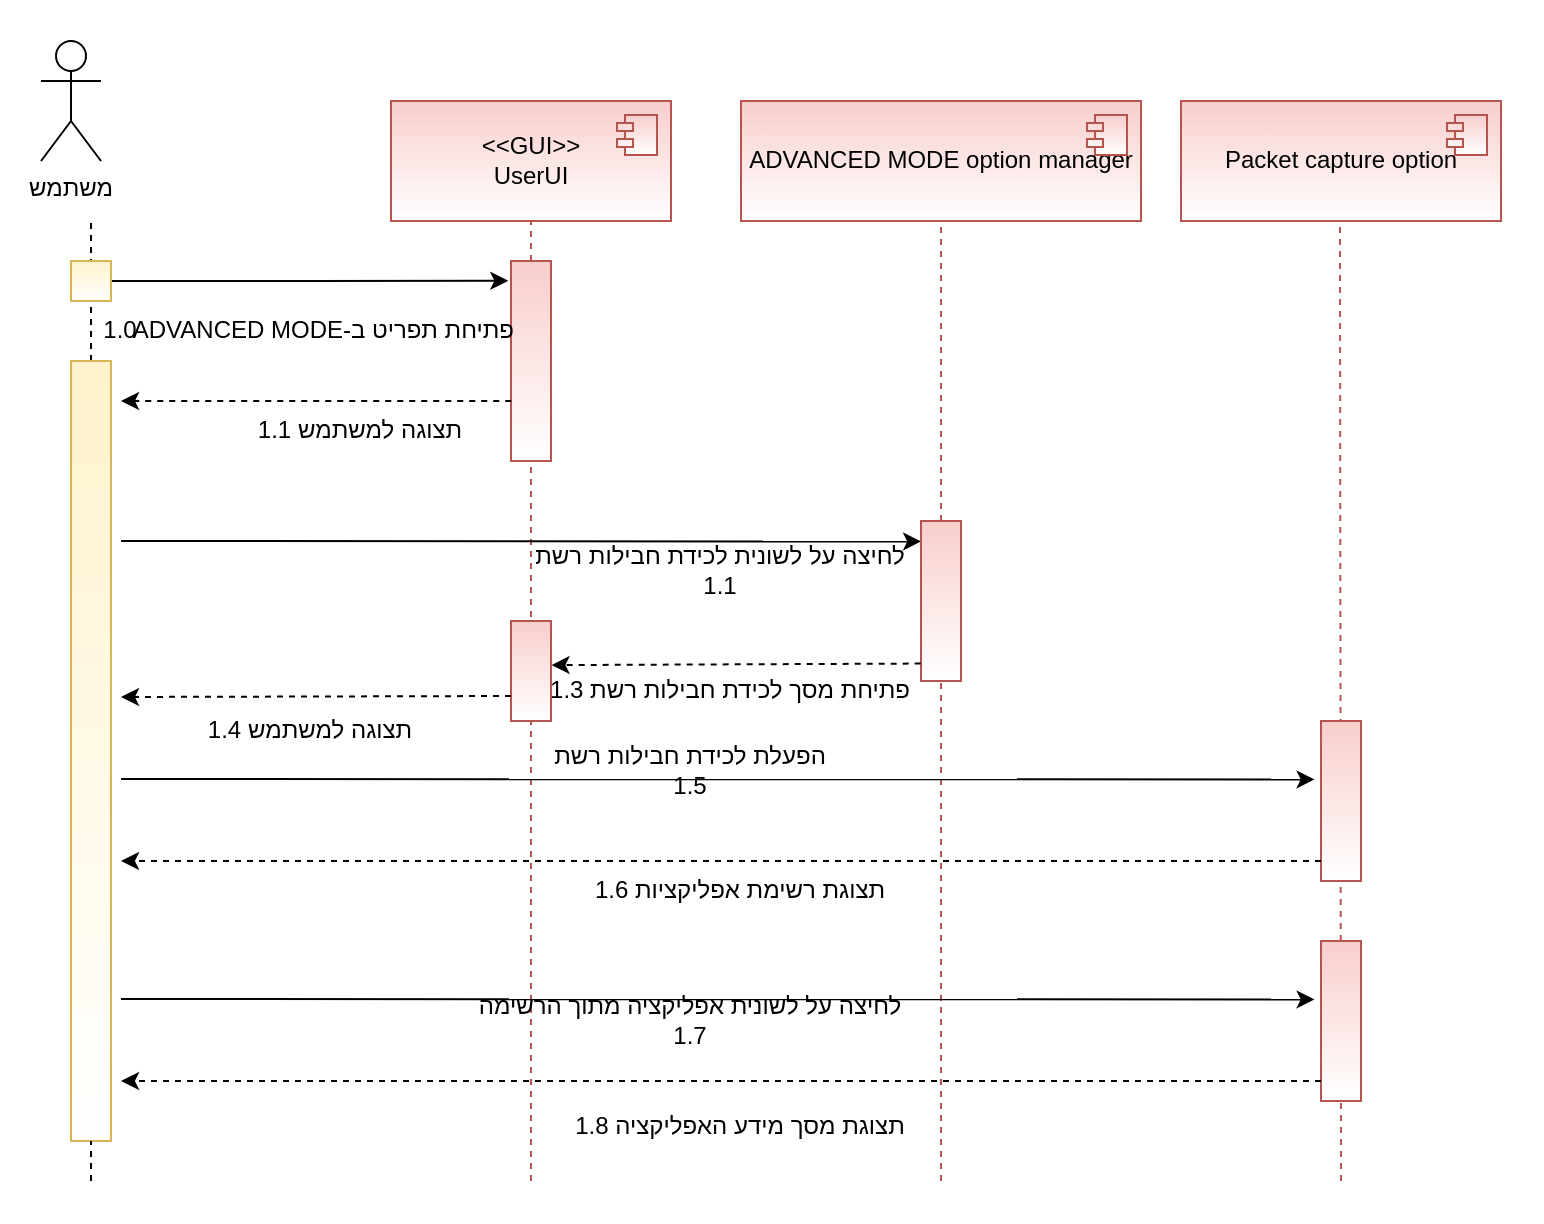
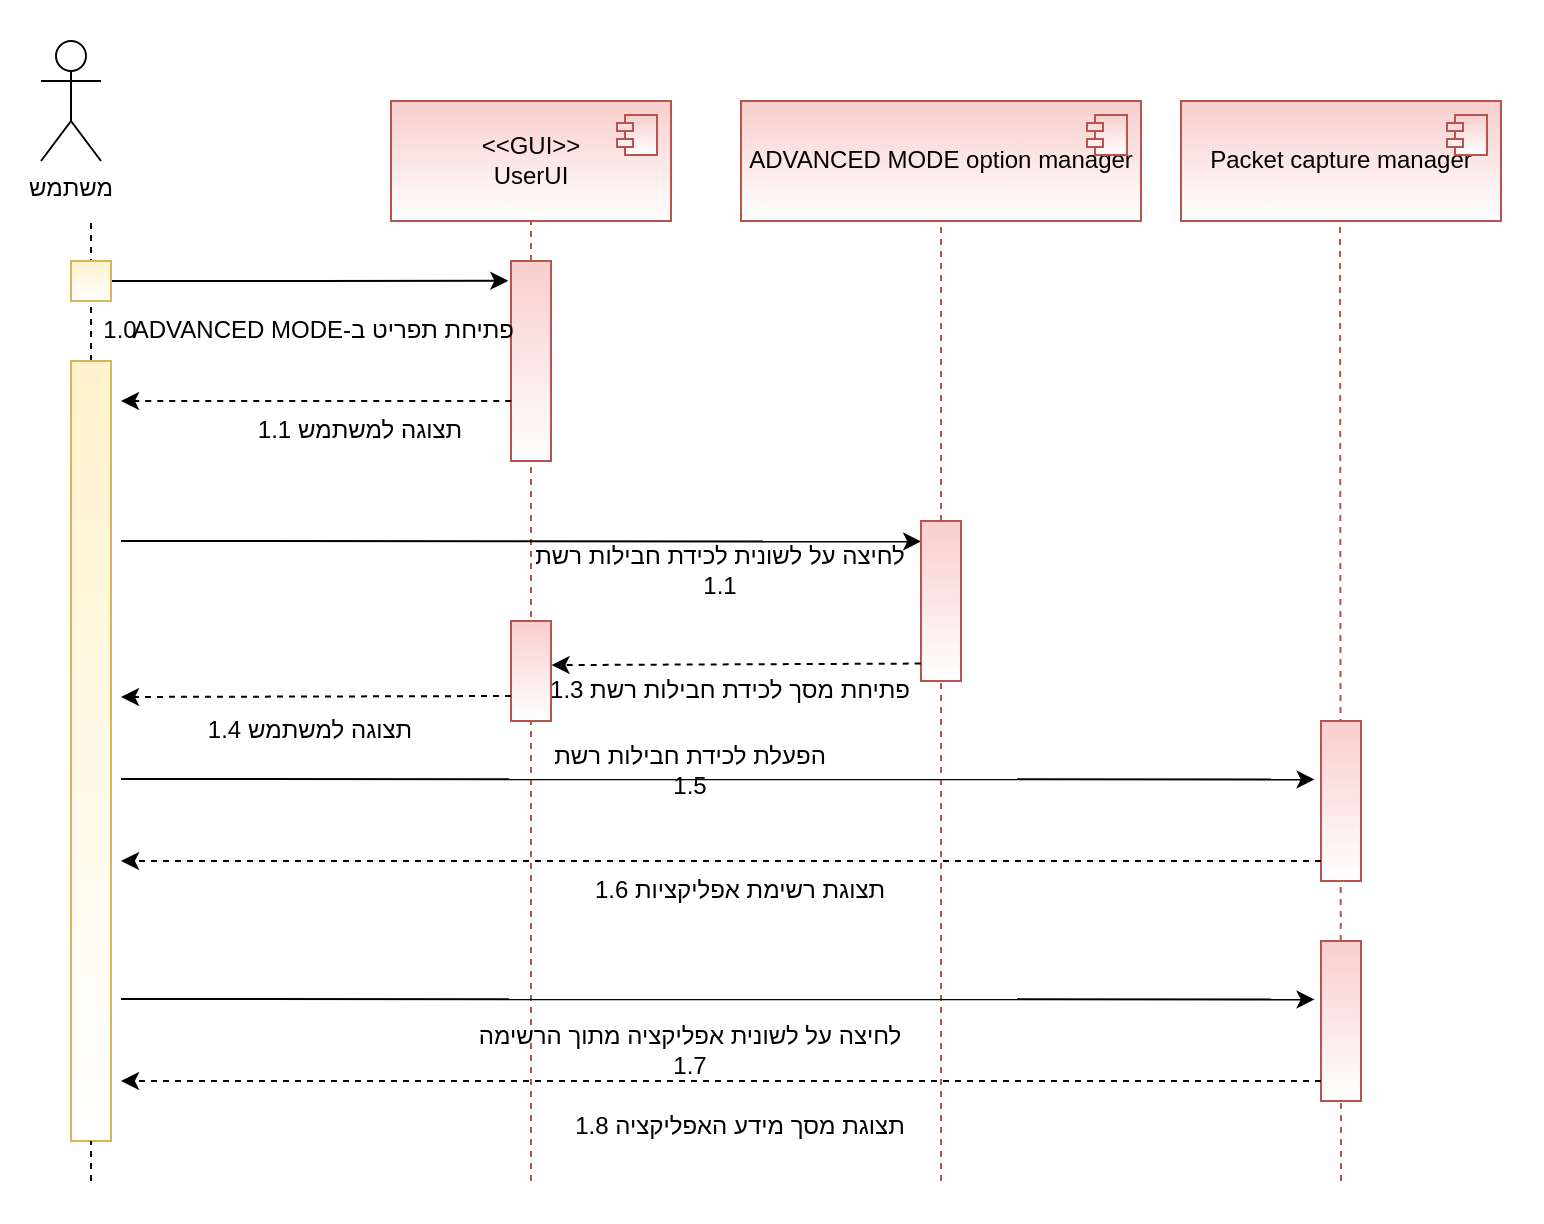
node "Packet capture option": label "Packet capture option" -> "Packet capture manager"
node "לחיצה על לשונית אפליקציה מתוך הרשימה 1.7": moved (691, 1021) -> (691, 1051)
